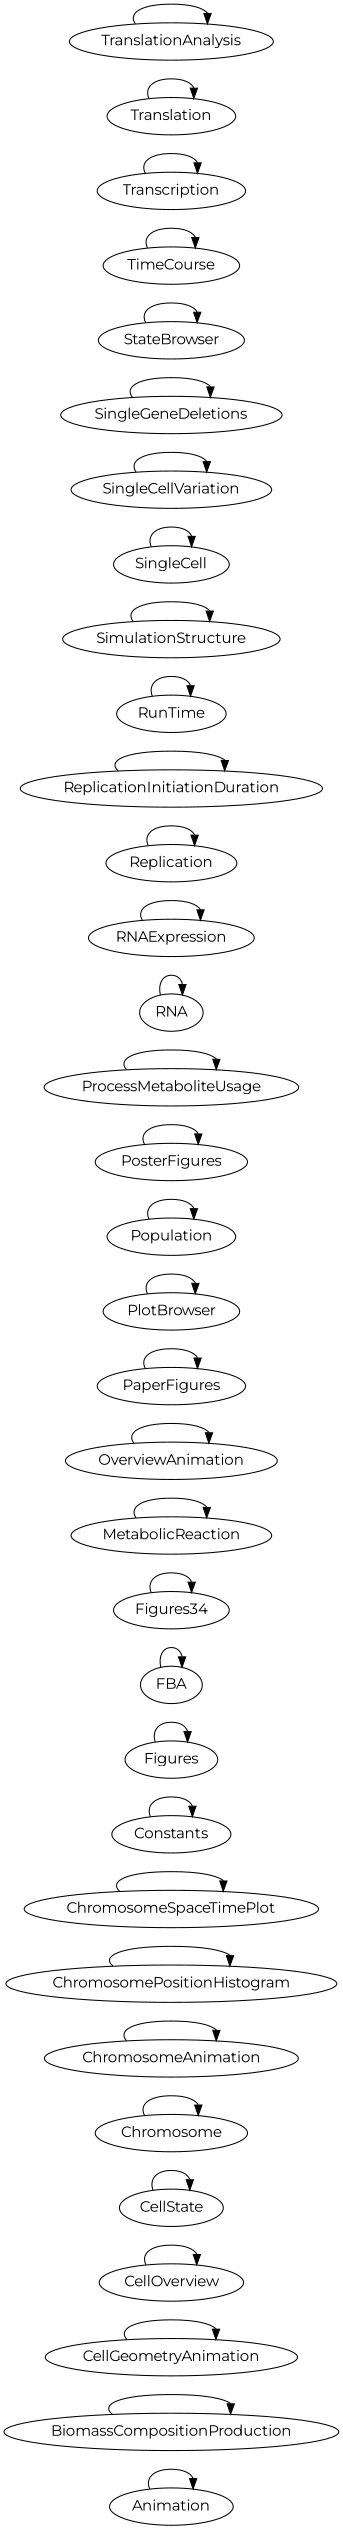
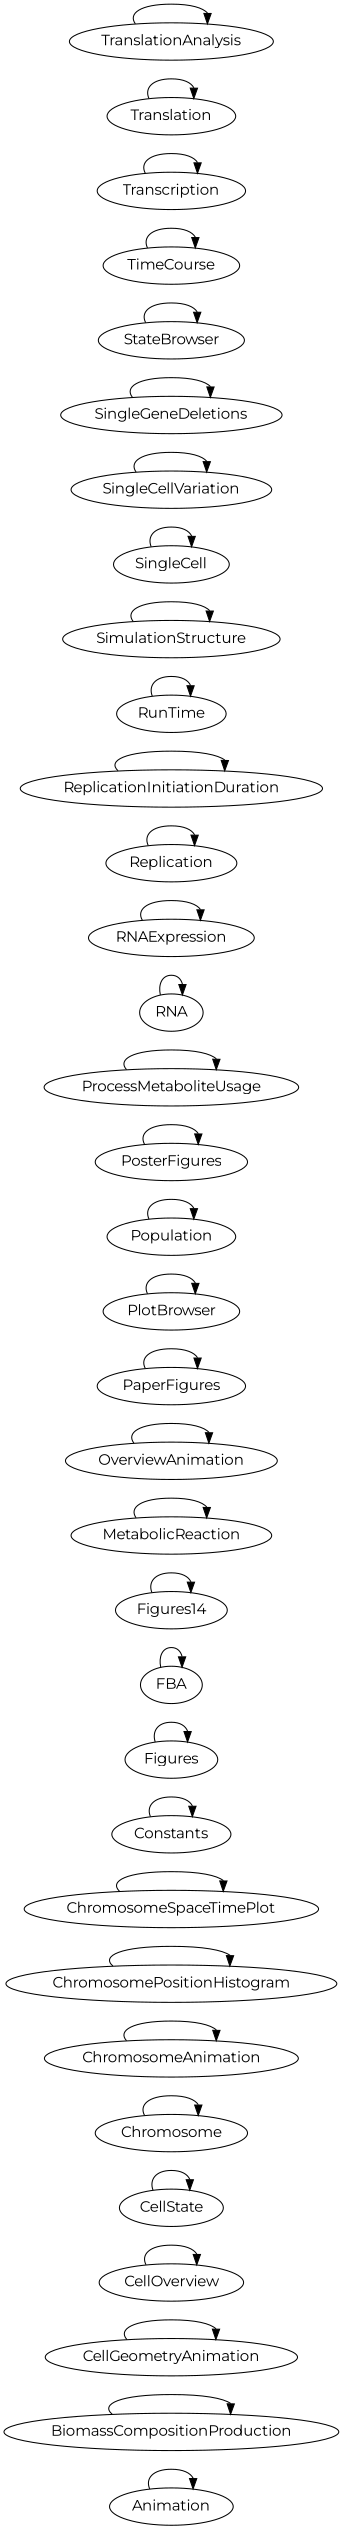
node "Figures34": label "Figures34" -> "Figures14"
